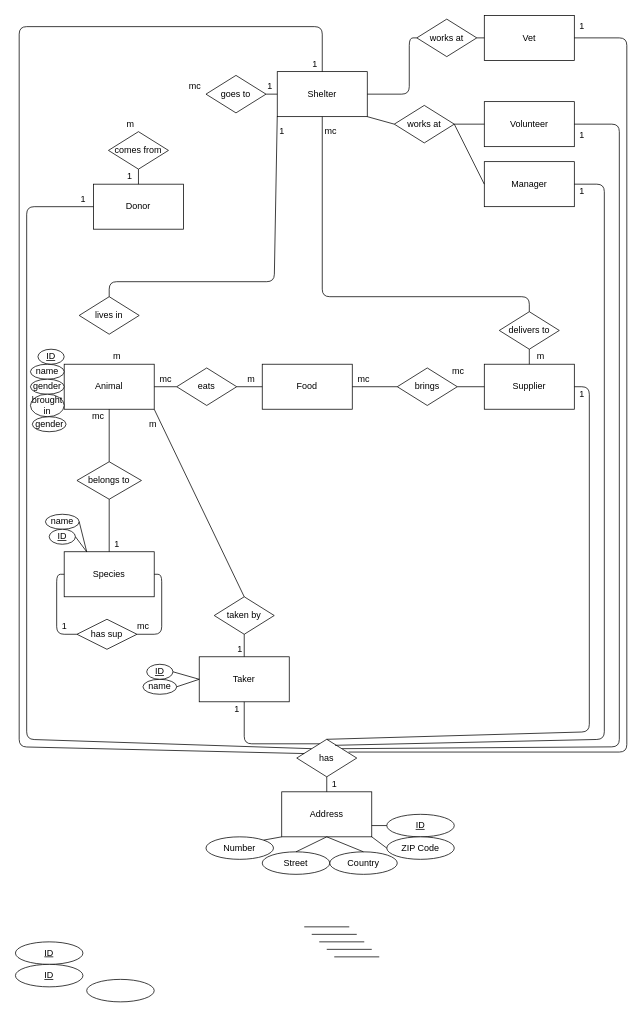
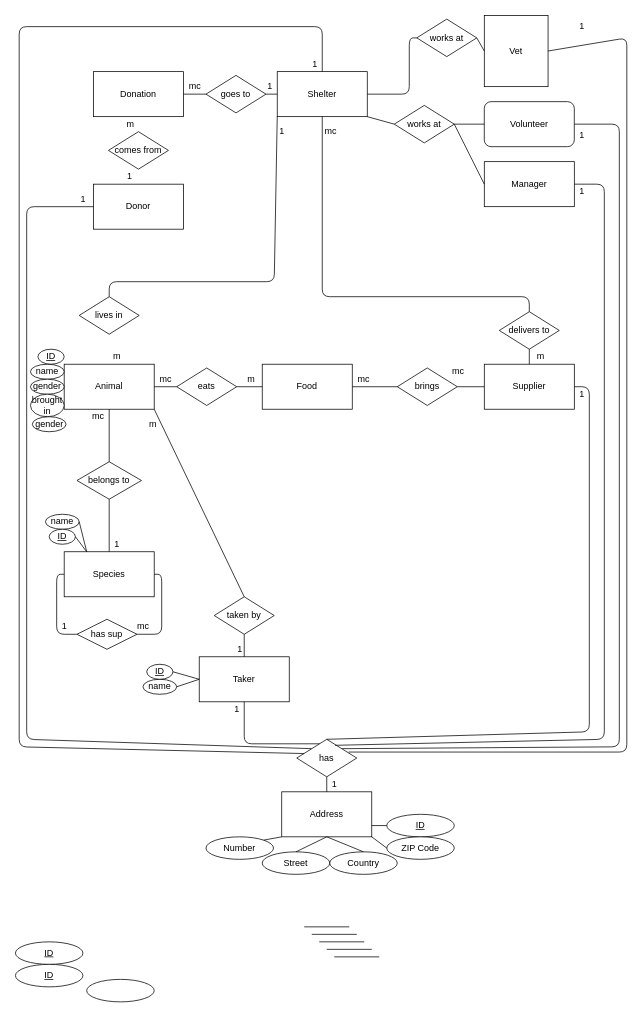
node "Vet": size 90x45 -> 64x71
node "Donation": added
edge "Donation" -- "goes to": added
node "Volunteer": shape rectangle -> rounded rectangle
edge "comes from" -- "Donor": removed
